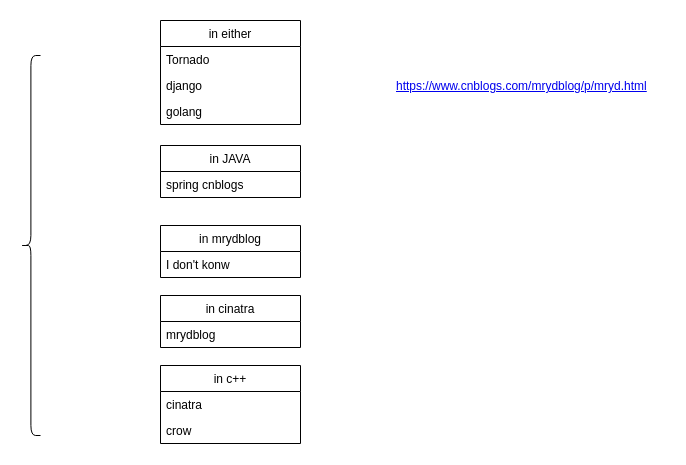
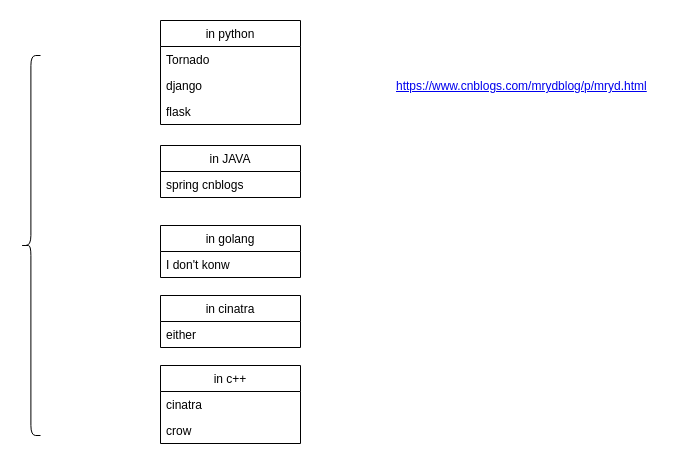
node "in either": label "in either" -> "in python"
node "golang": label "golang" -> "flask"
node "in mrydblog": label "in mrydblog" -> "in golang"
node "mrydblog": label "mrydblog" -> "either"
